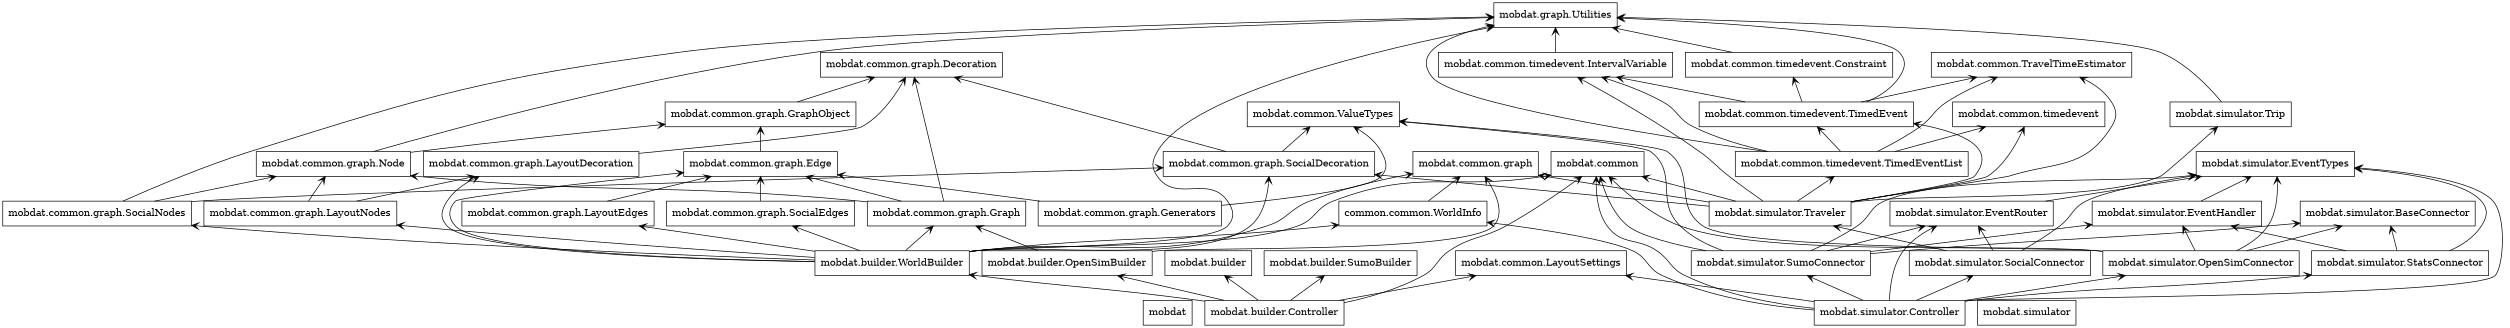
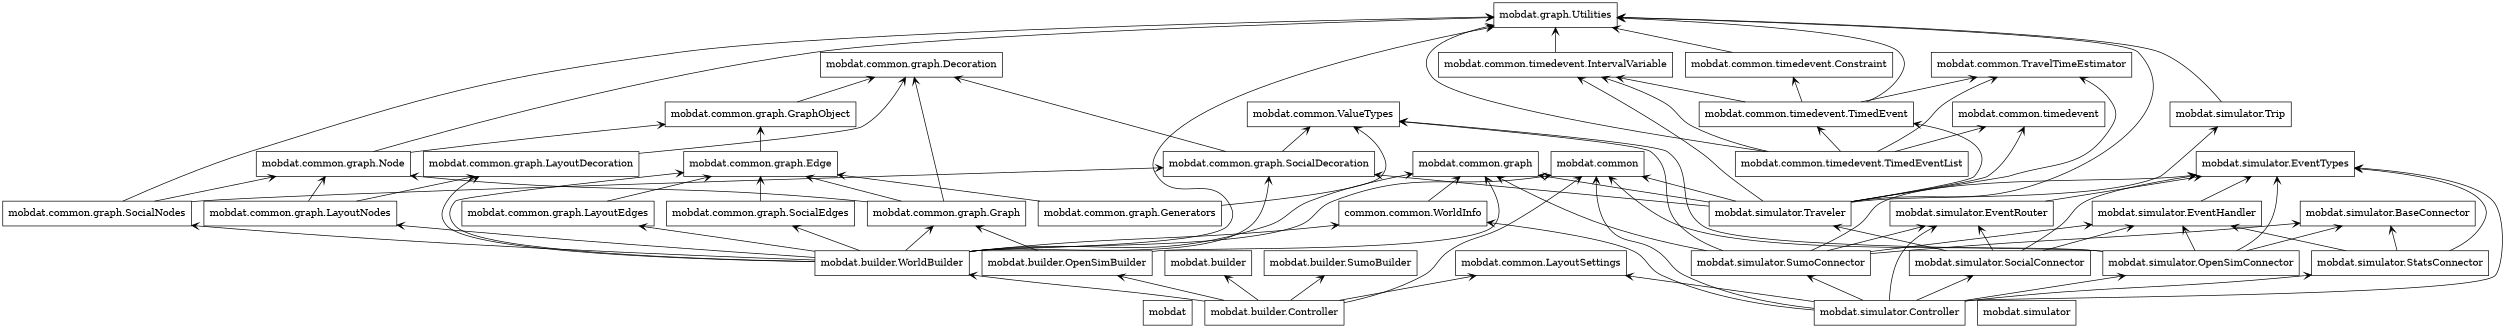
edge "mobdat.simulator.Traveler" -> "mobdat.common.timedevent.TimedEventList": now "mobdat.simulator.Traveler" -> "mobdat.graph.Utilities"
edge "mobdat.simulator.SumoConnector" -> "mobdat.common": now "mobdat.simulator.SumoConnector" -> "mobdat.common.graph"
edge "mobdat.simulator.SocialConnector" -> "mobdat.simulator.EventHandler": added
